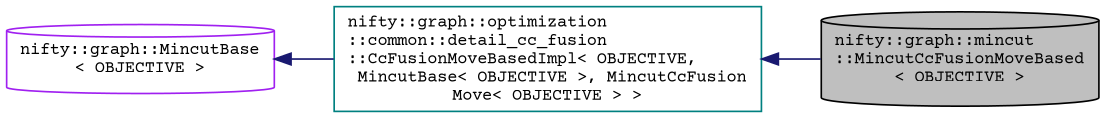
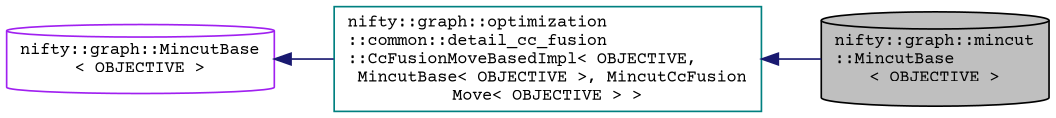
node "nifty::graph::mincut ::MincutCcFusionMoveBased < OBJECTIVE >": label "nifty::graph::mincut ::MincutCcFusionMoveBased < OBJECTIVE >" -> "nifty::graph::mincut ::MincutBase < OBJECTIVE >"
